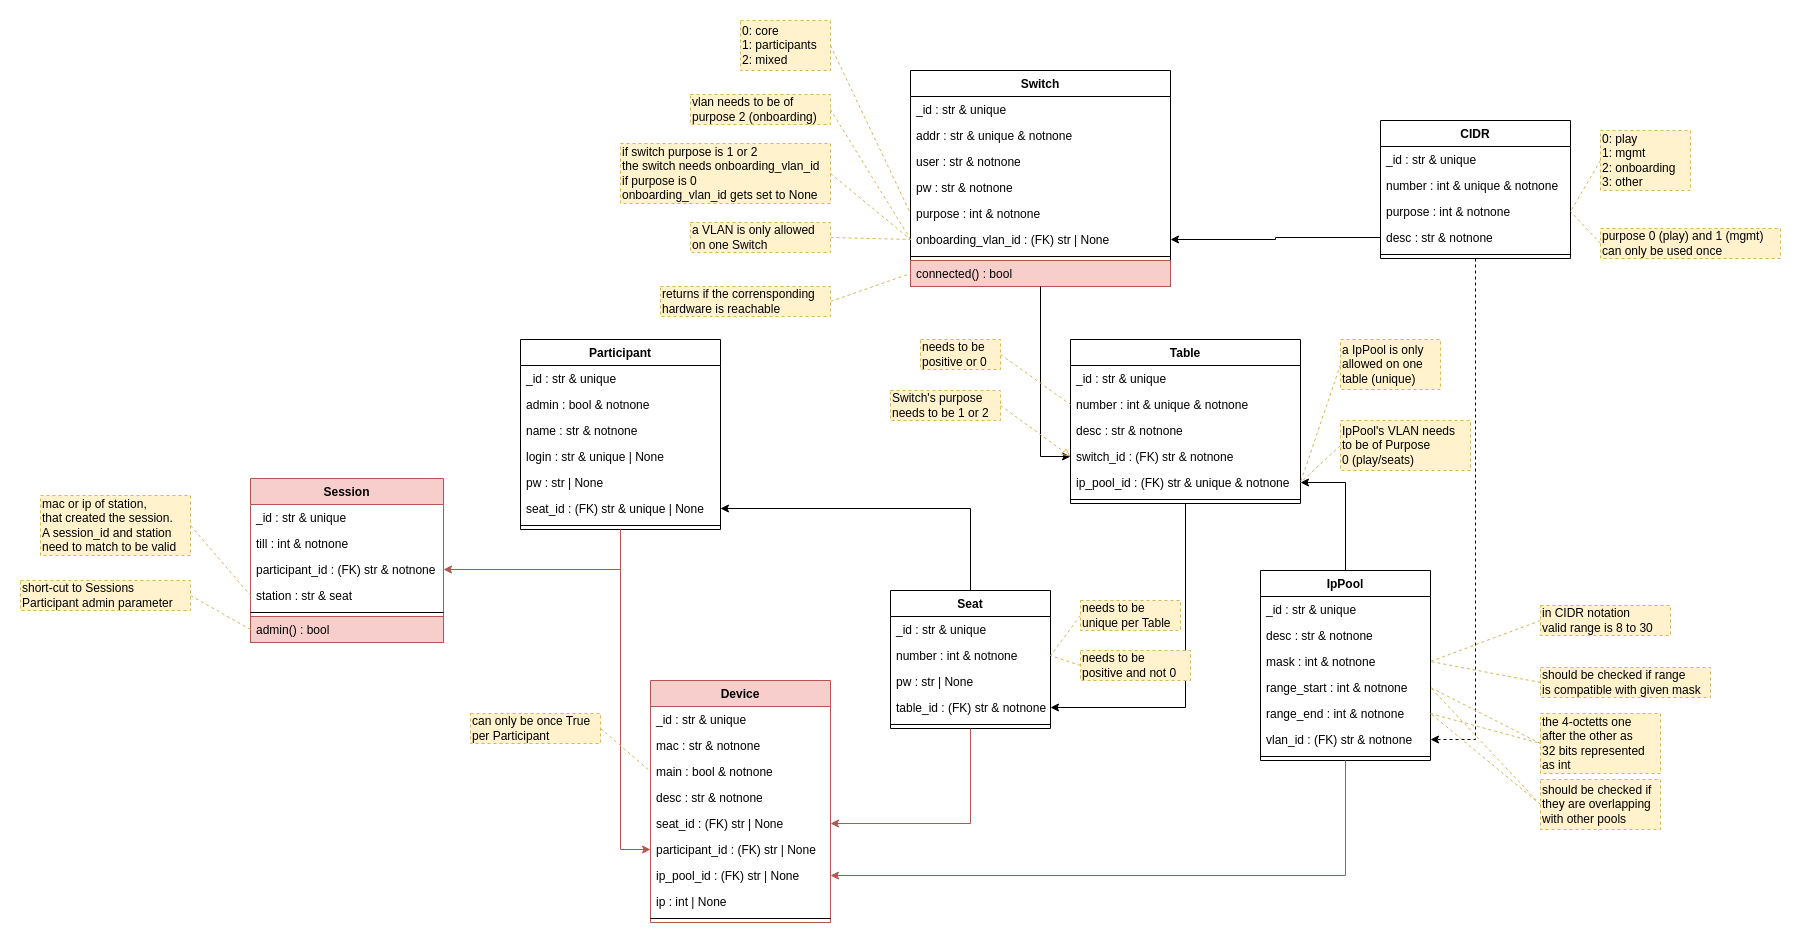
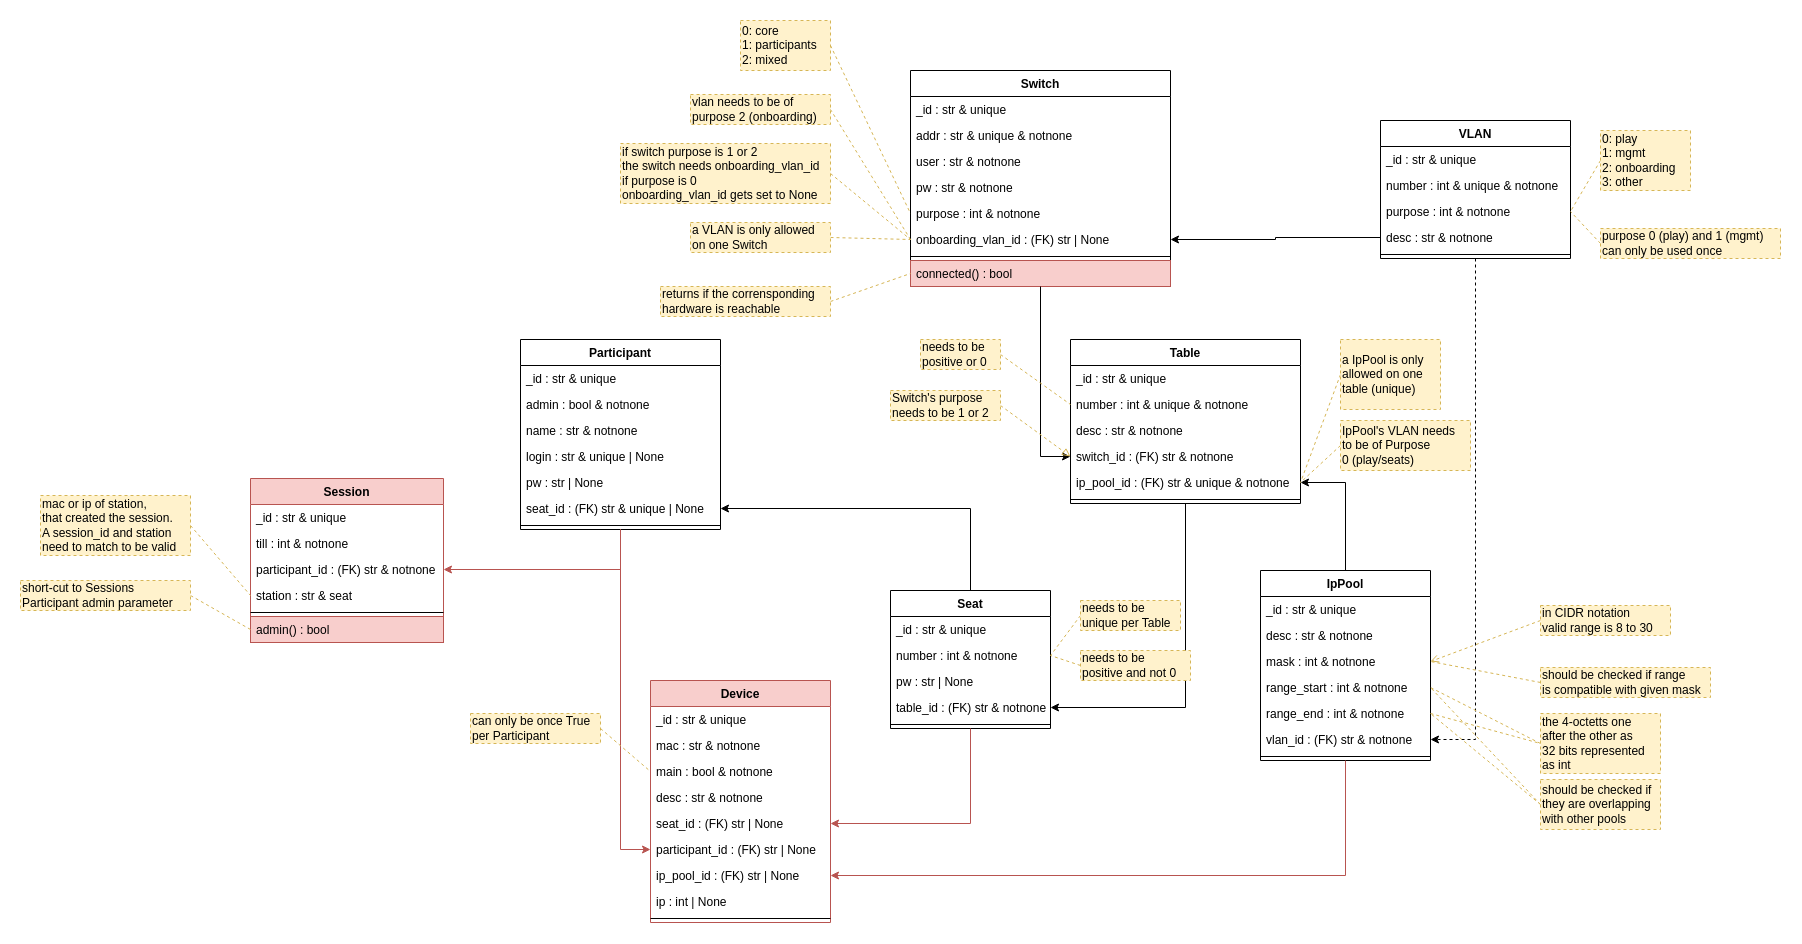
node "CIDR": label "CIDR" -> "VLAN"
node "a IpPool is only allowed on one table (unique)": size 100x50 -> 100x70
edge "in CIDR notation valid range is 8 to 30" -- "mask : int & notnone": arrowhead none -> open
